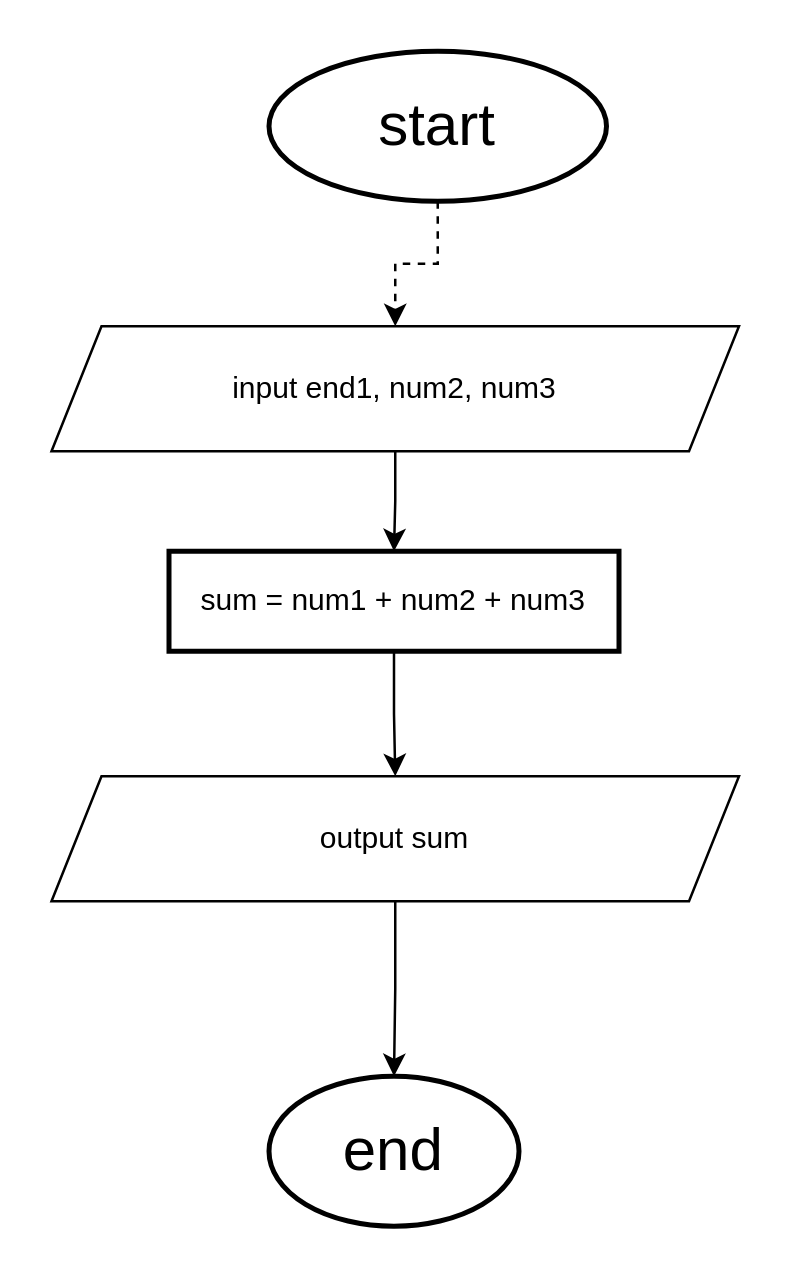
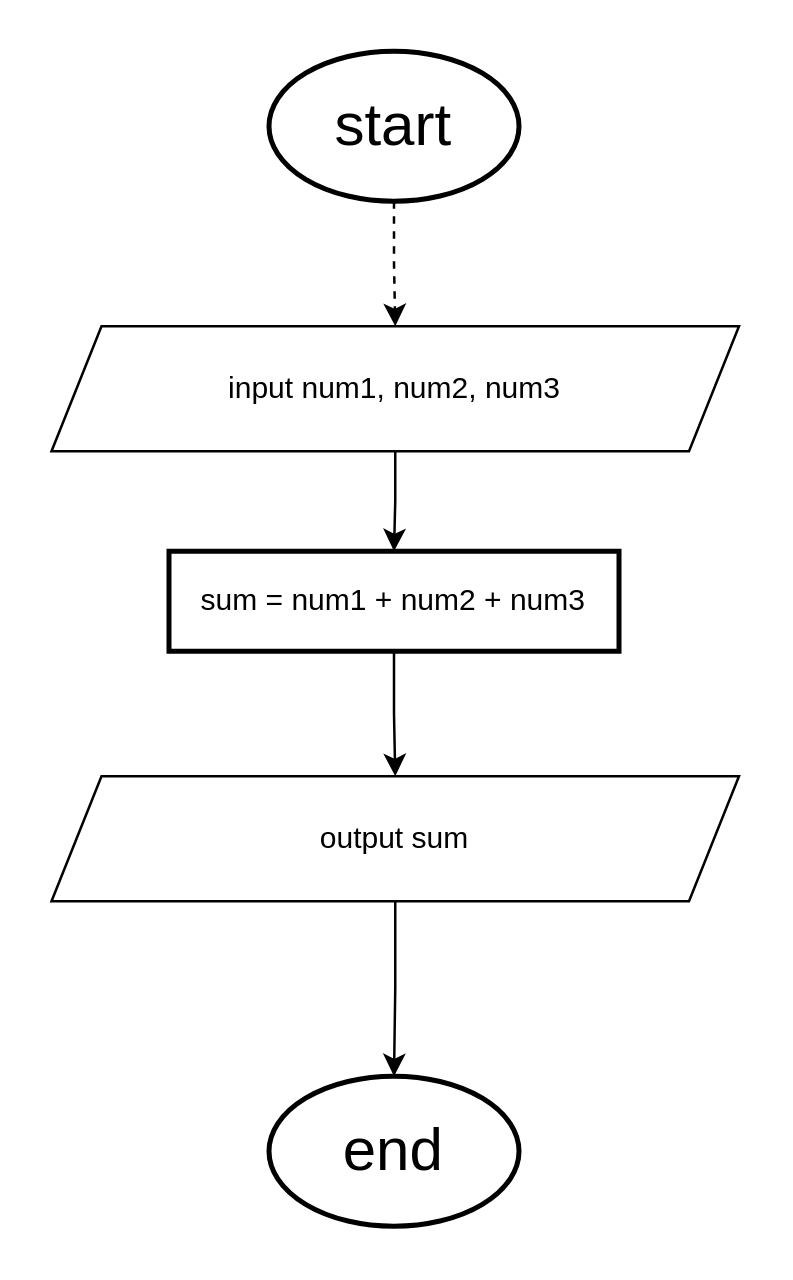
node "start": size 338x150 -> 250x150
node "input end1, num2, num3": label "input end1, num2, num3" -> "input num1, num2, num3"
